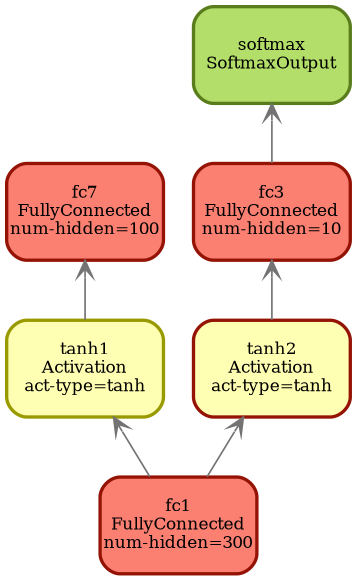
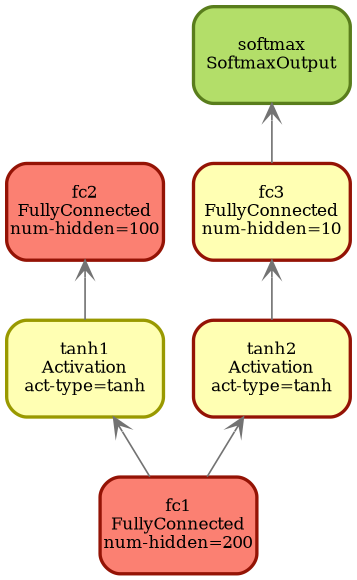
node "fc7 FullyConnected num-hidden=100": label "fc7 FullyConnected num-hidden=100" -> "fc2 FullyConnected num-hidden=100"
node "fc3 FullyConnected num-hidden=10": fillcolor #fb8072 -> #ffffb3
node "fc1 FullyConnected num-hidden=300": label "fc1 FullyConnected num-hidden=300" -> "fc1 FullyConnected num-hidden=200"
